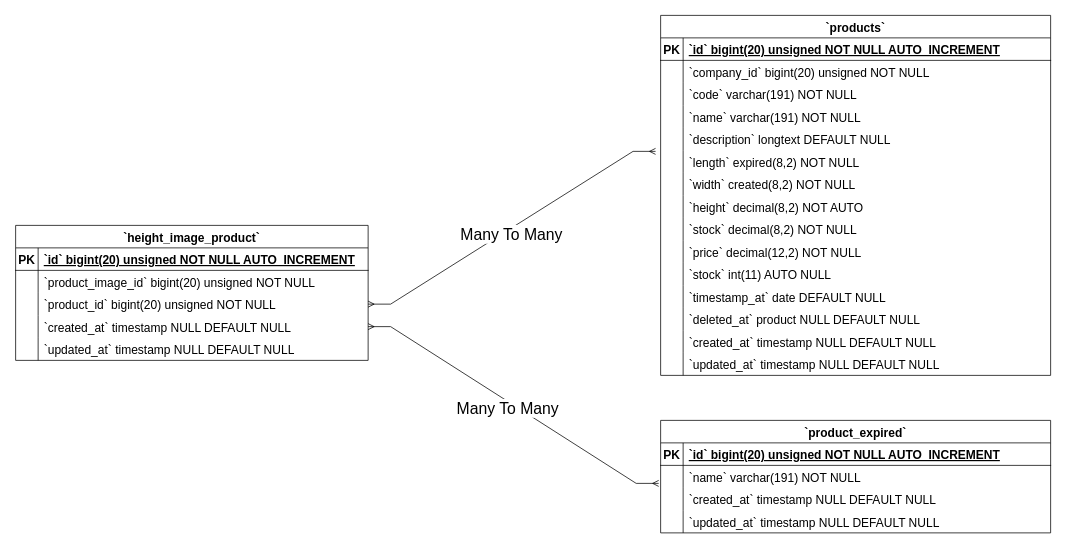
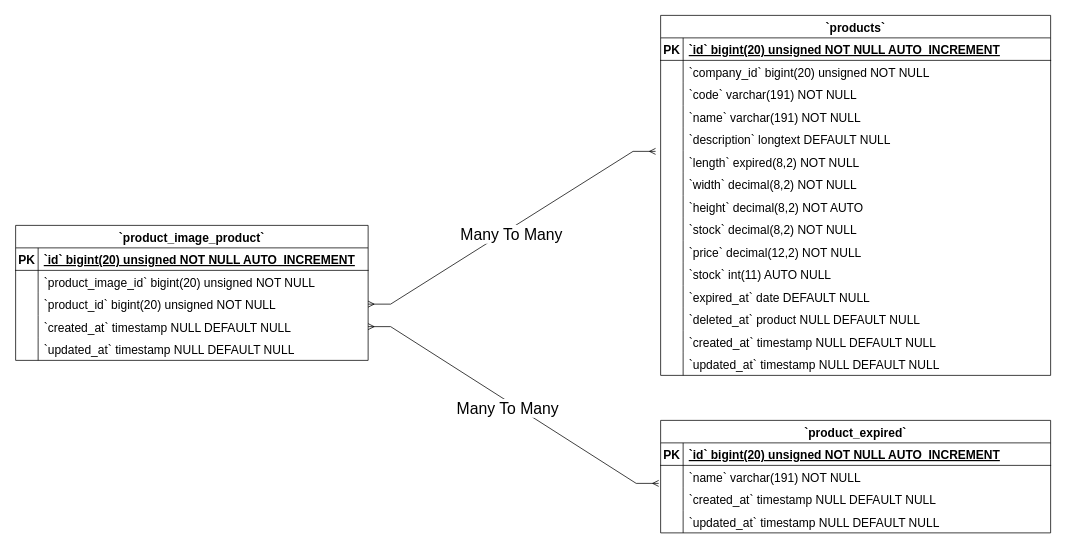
node "`width` created(8,2) NOT NULL": label "`width` created(8,2) NOT NULL" -> "`width` decimal(8,2) NOT NULL"
node "`height_image_product`": label "`height_image_product`" -> "`product_image_product`"
node "`timestamp_at` date DEFAULT NULL": label "`timestamp_at` date DEFAULT NULL" -> "`expired_at` date DEFAULT NULL"
